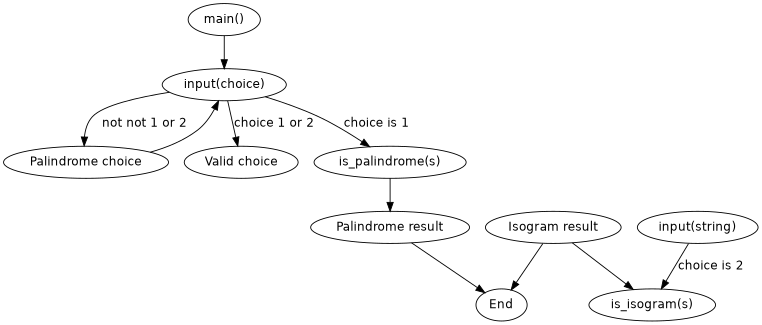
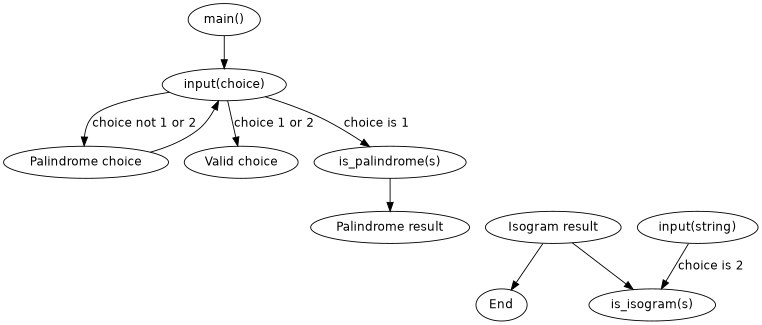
edge "input(choice)" -> "Palindrome choice": label "not not 1 or 2" -> "choice not 1 or 2"
edge "Palindrome result" -> "End": removed
